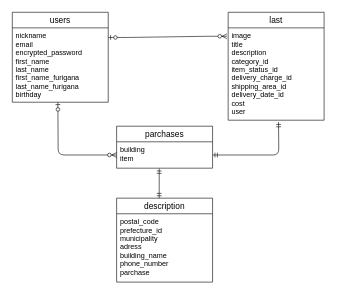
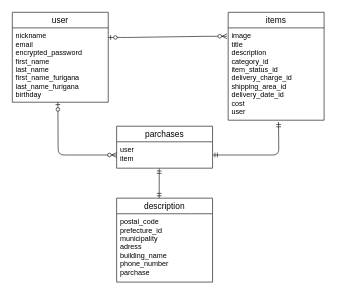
node "users": label "users" -> "user"
node "last": label "last" -> "items"
node "building item": label "building item" -> "user item"
